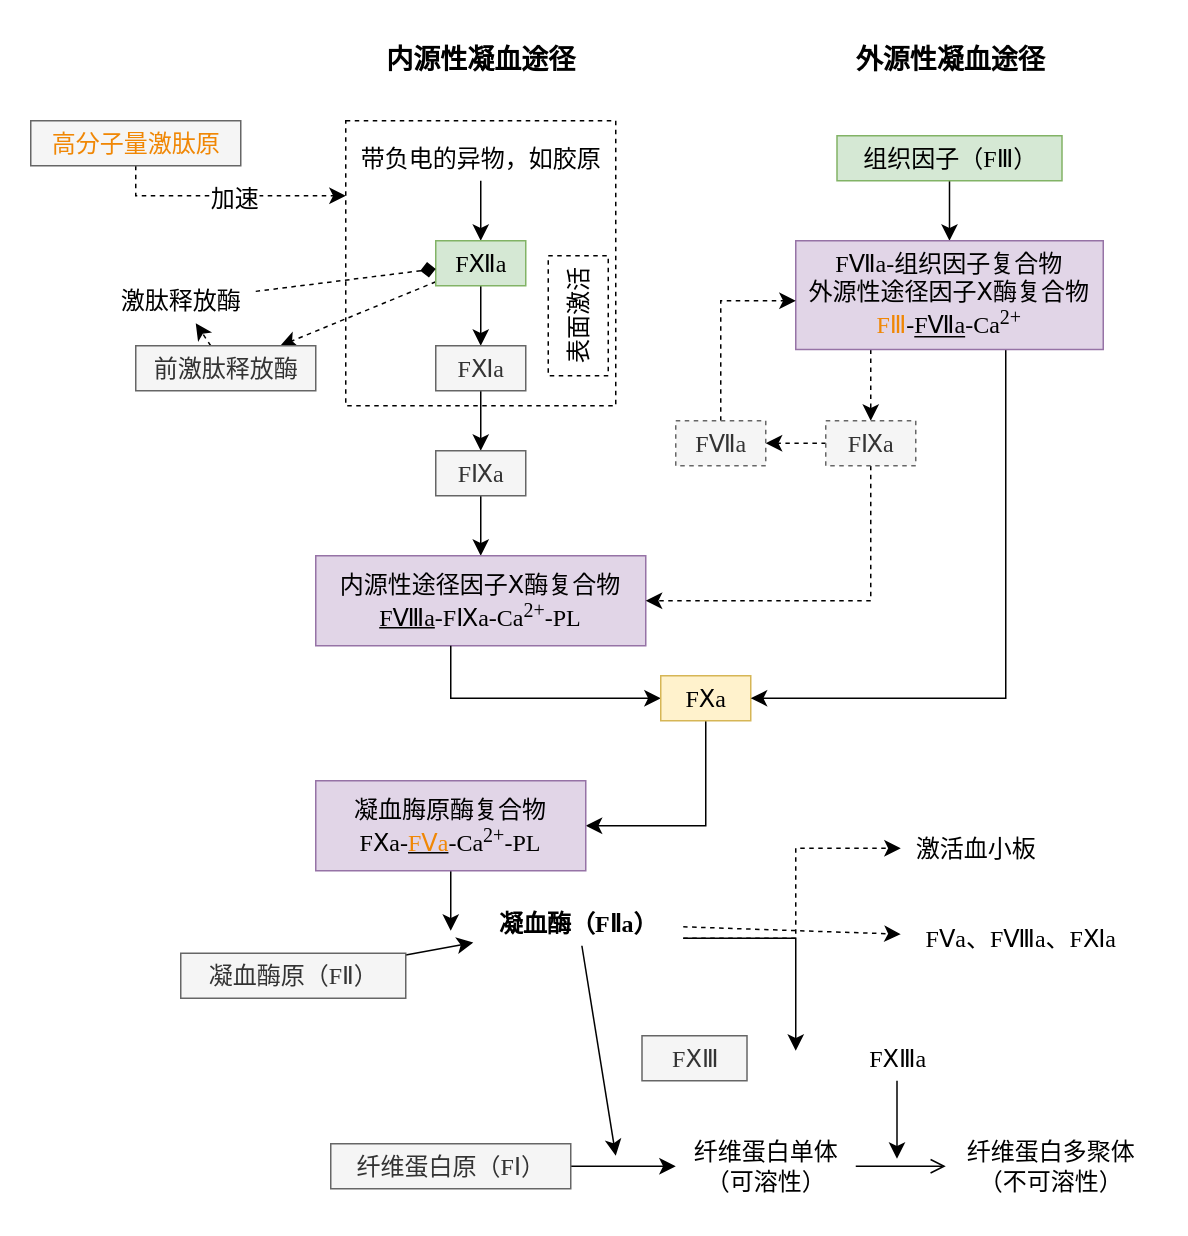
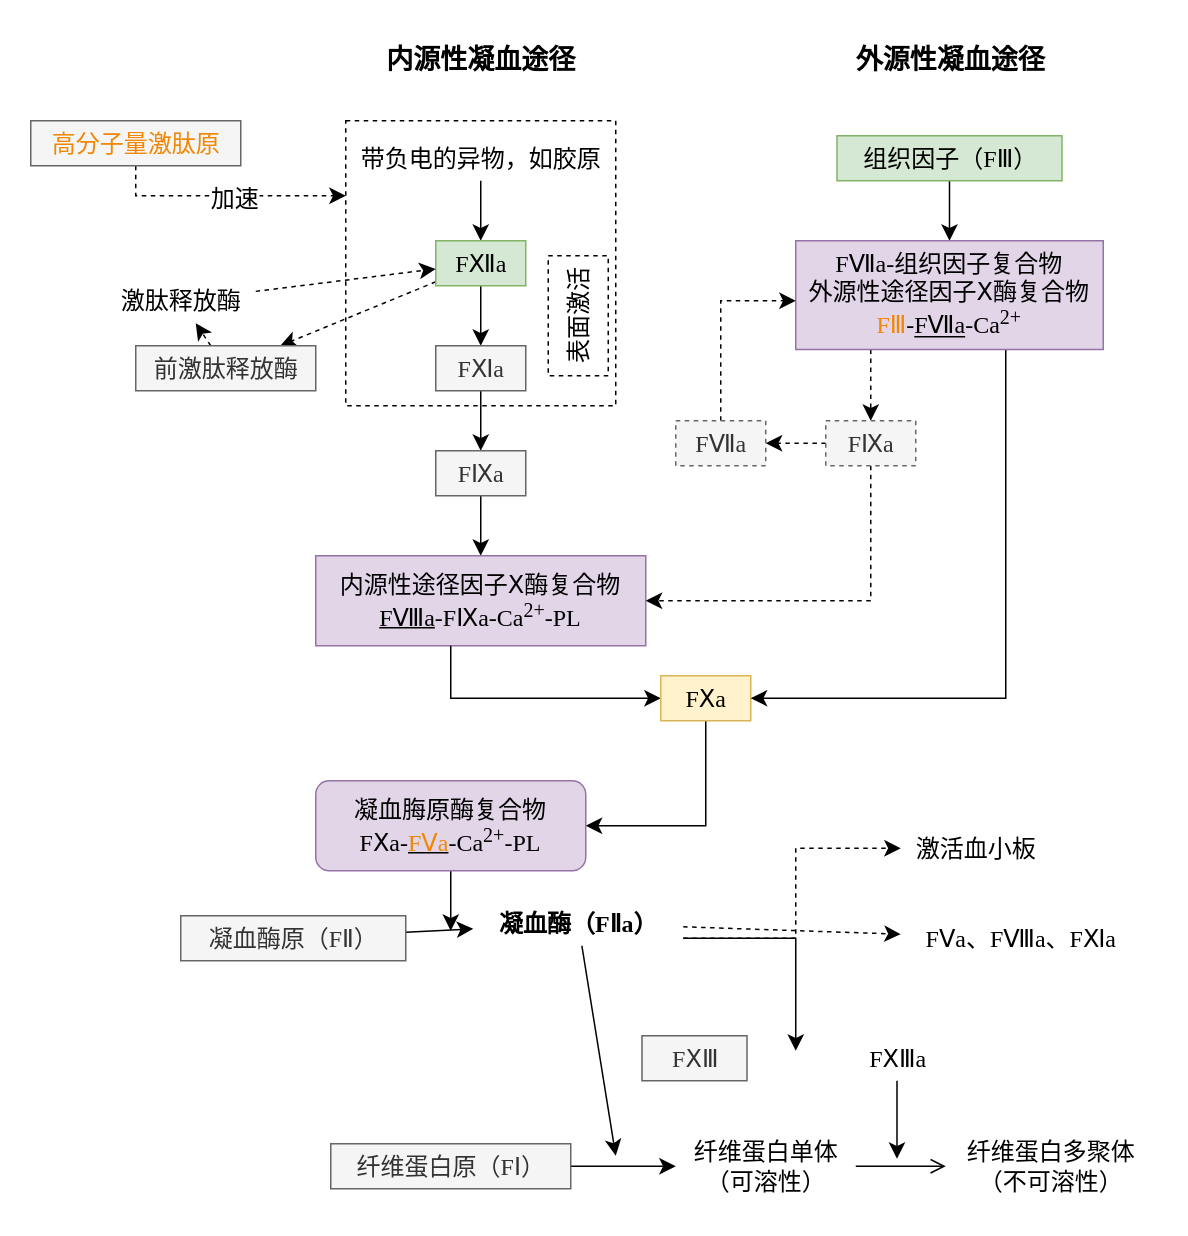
edge "激肽释放酶" -> "FⅫa": arrowhead diamond -> classic
node "凝血脢原酶复合物 FⅩa-FⅤa-Ca2+-PL": shape rectangle -> rounded rectangle
node "凝血酶原（FⅡ）": moved (293, 976) -> (293, 938)
